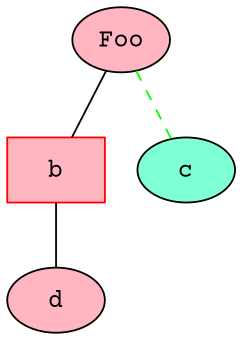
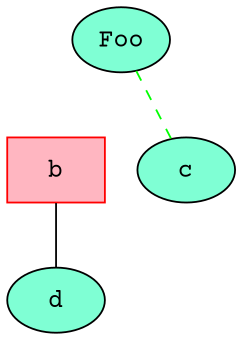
node "Foo": fillcolor lightpink -> aquamarine
edge "Foo" -- "b": removed
node "d": fillcolor lightpink -> aquamarine
